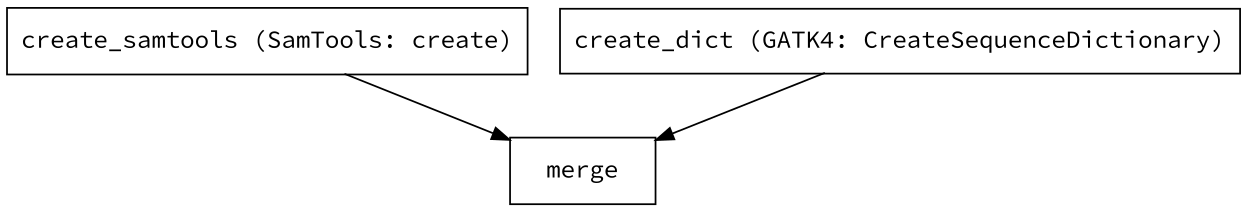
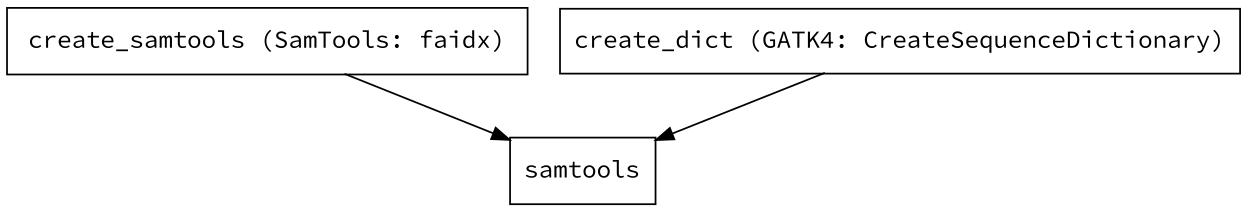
node "create_samtools (SamTools: create)": label "create_samtools (SamTools: create)" -> "create_samtools (SamTools: faidx)"
node "merge": label "merge" -> "samtools"
